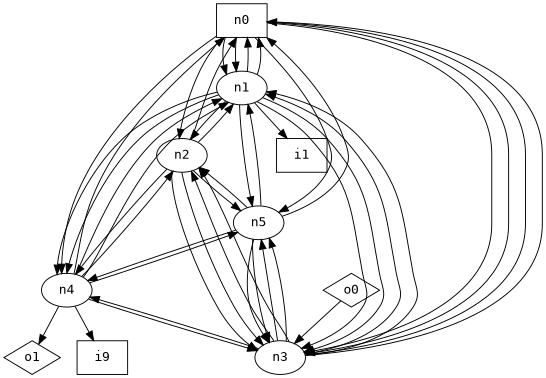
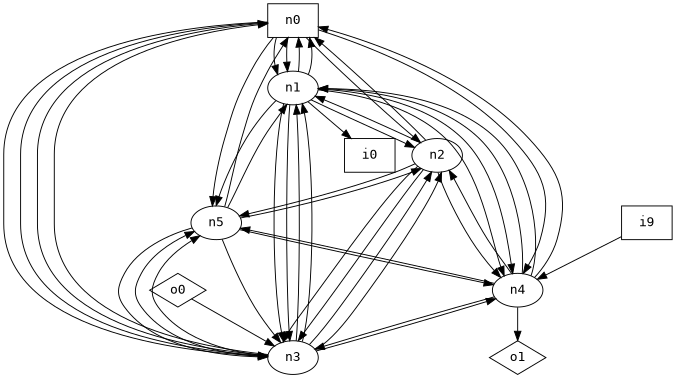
node "i1": label "i1" -> "i0"
edge "n4" -> "i9": reversed
